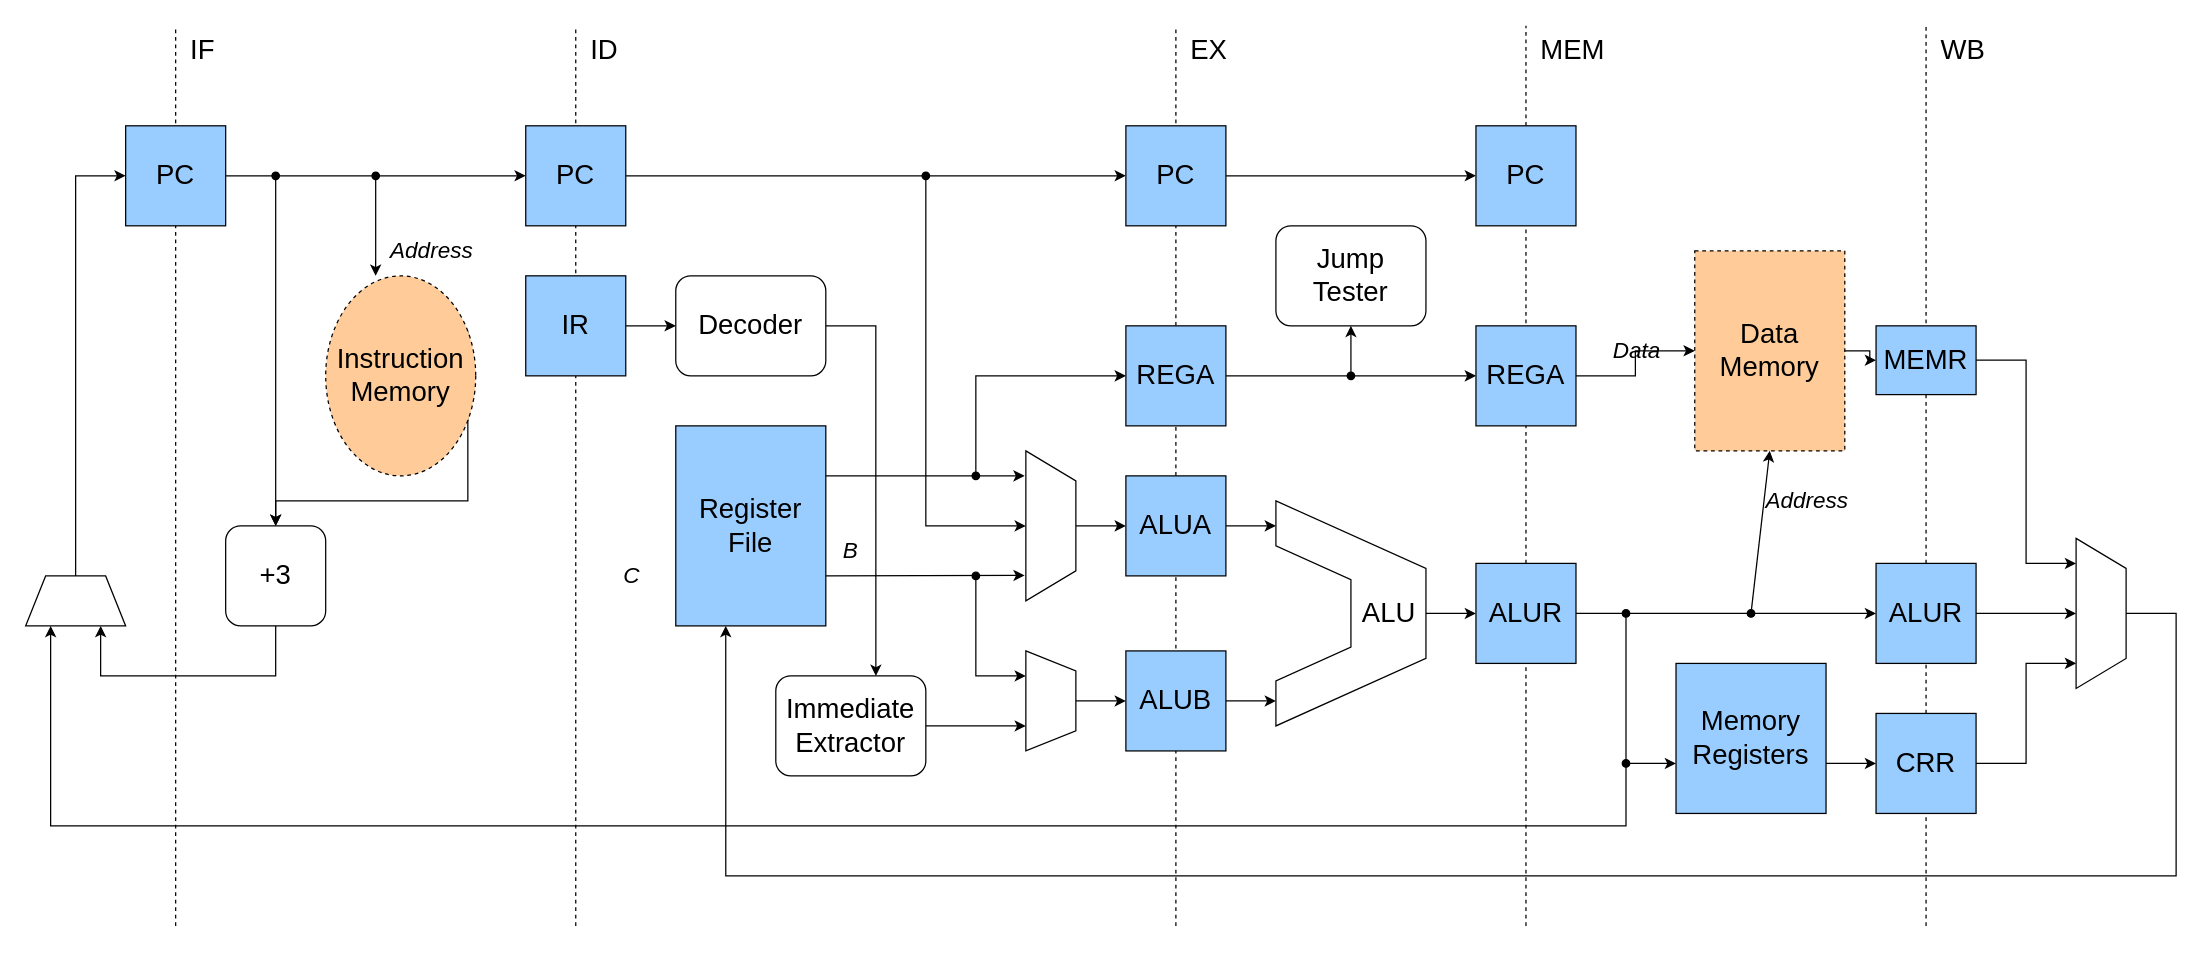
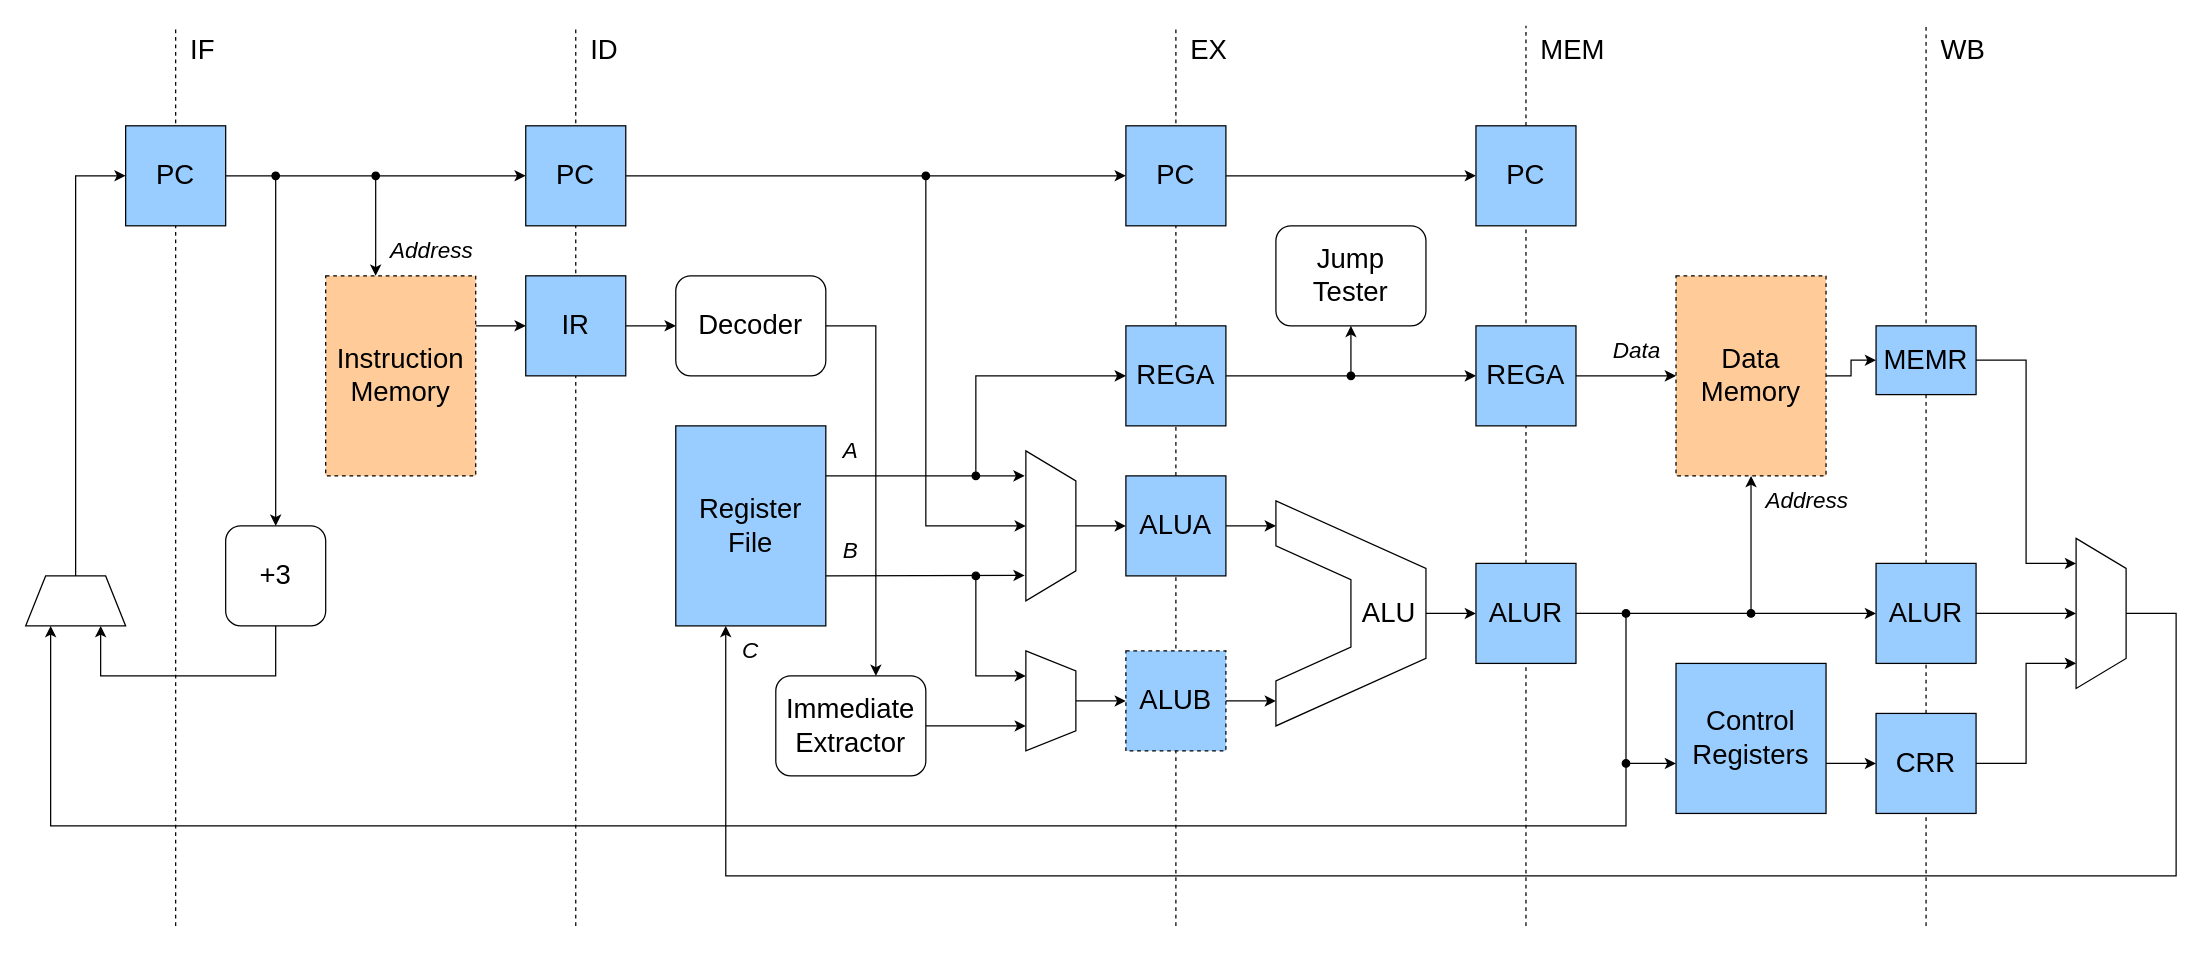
node "Data Memory": moved (1769, 351) -> (1751, 376)
node "Instruction Memory": shape ellipse -> rectangle
node "A": added
edge "Instruction Memory" -> "+3": now "Instruction Memory" -> "IR"
node "C": moved (632, 576) -> (751, 651)
node "ALUB": style solid -> dashed
node "Memory Registers": label "Memory Registers" -> "Control Registers"
